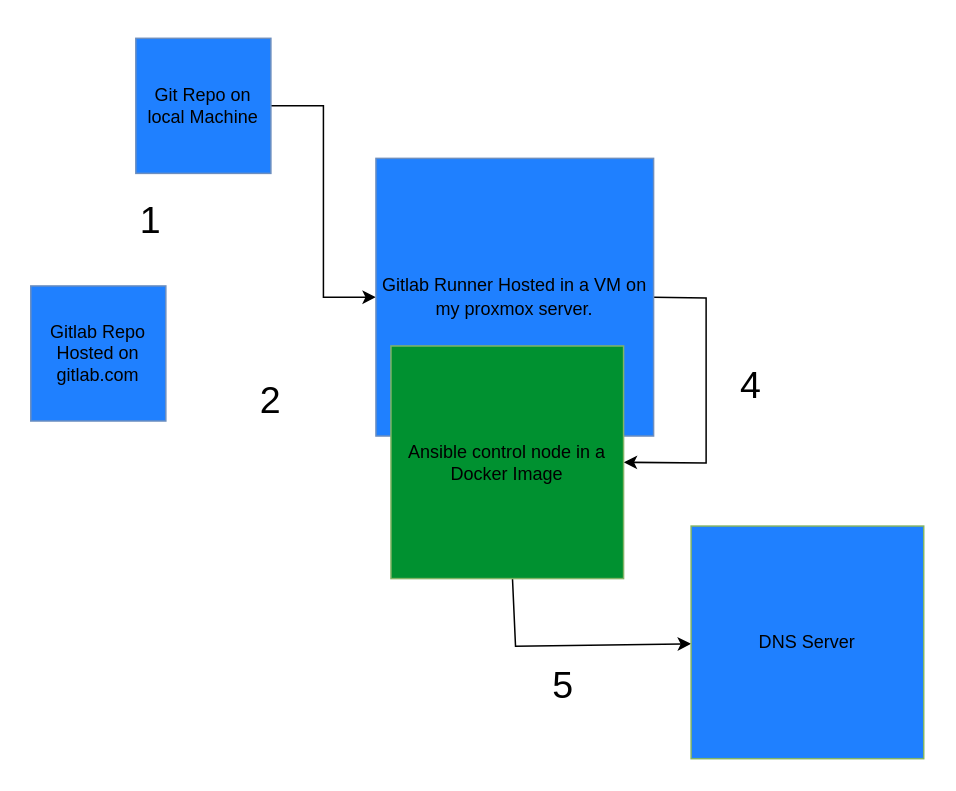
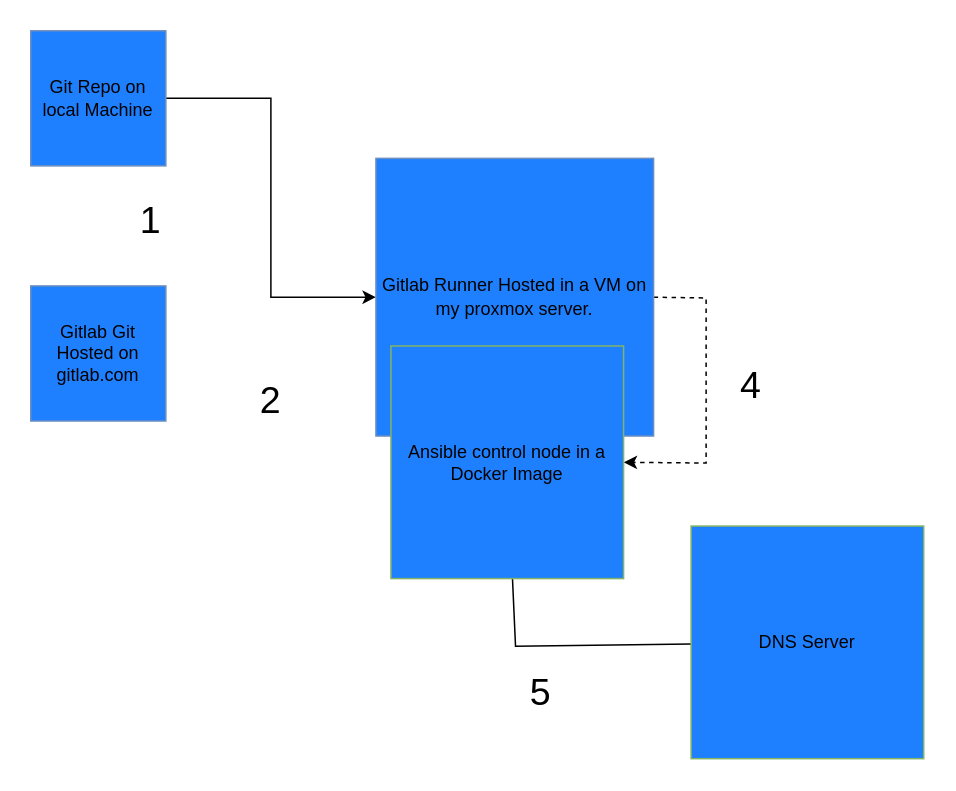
node "Git Repo on local Machine": moved (203, 106) -> (98, 98)
node "Gitlab Repo Hosted on gitlab.com": label "Gitlab Repo Hosted on gitlab.com" -> "Gitlab Git Hosted on gitlab.com"
edge "Gitlab Runner Hosted in a VM on my proxmox server." -> "Ansible control node in a Docker Image": style solid -> dashed
node "Ansible control node in a Docker Image": fillcolor #009130 -> #1f80ff
edge "Ansible control node in a Docker Image" -> "DNS Server": arrowhead classic -> none
node "5": moved (563, 683) -> (541, 691)
